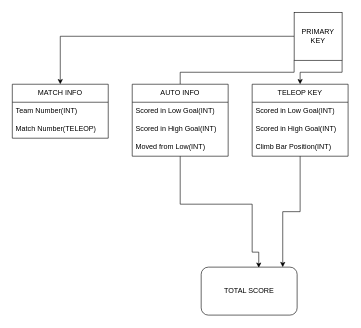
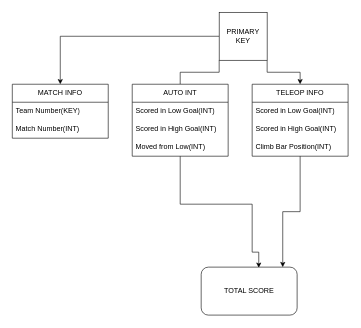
node "PRIMARY KEY": moved (318, 36) -> (243, 36)
node "AUTO INFO": label "AUTO INFO" -> "AUTO INT"
node "TELEOP KEY": label "TELEOP KEY" -> "TELEOP INFO"
node "Team Number(INT)": label "Team Number(INT)" -> "Team Number(KEY)"
node "Match Number(TELEOP)": label "Match Number(TELEOP)" -> "Match Number(INT)"
